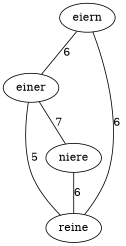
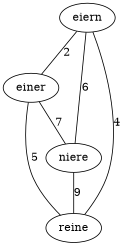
edge "eiern" -- "einer": label "6" -> "2"
edge "eiern" -- "niere": added, label "6"
edge "eiern" -- "reine": label "6" -> "4"
edge "niere" -- "reine": label "6" -> "9"
